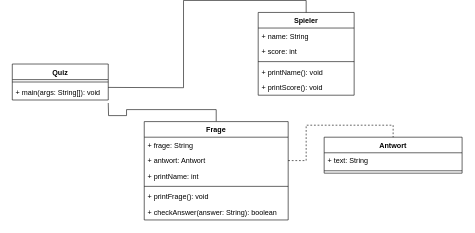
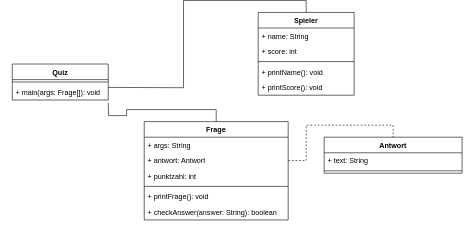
node "+ main(args: String[]): void": label "+ main(args: String[]): void" -> "+ main(args: Frage[]): void"
node "+ frage: String": label "+ frage: String" -> "+ args: String"
node "+ printName: int": label "+ printName: int" -> "+ punktzahl: int"
